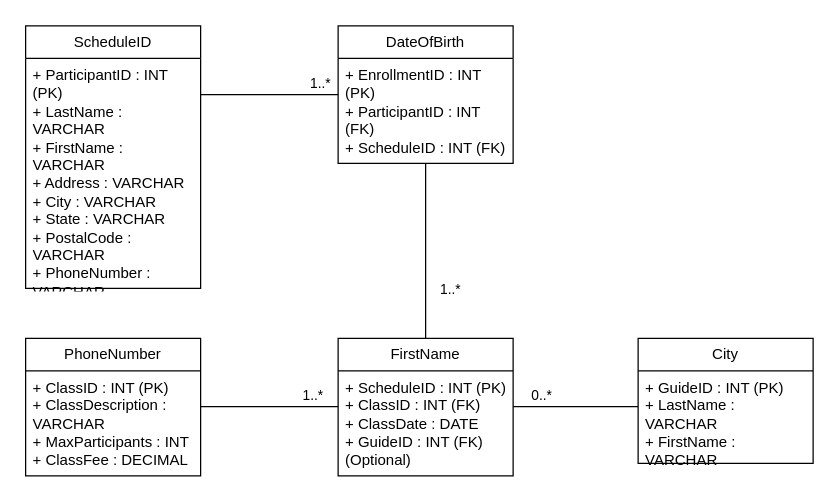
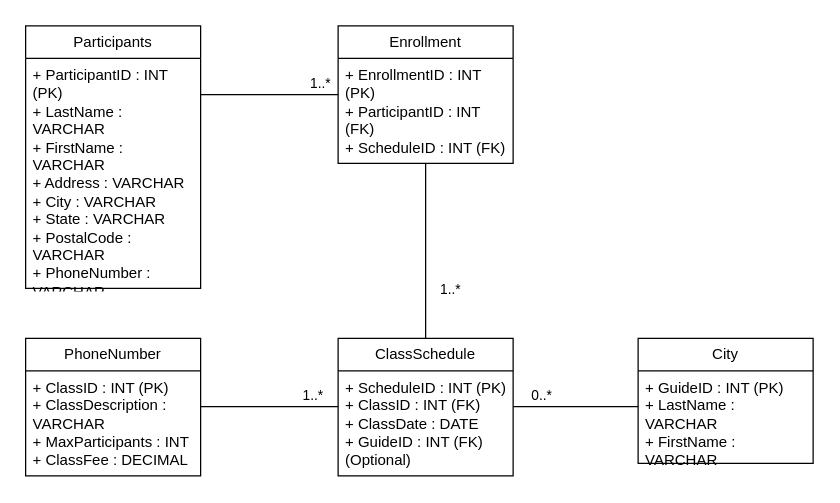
node "ScheduleID": label "ScheduleID" -> "Participants"
node "DateOfBirth": label "DateOfBirth" -> "Enrollment"
node "FirstName": label "FirstName" -> "ClassSchedule"
